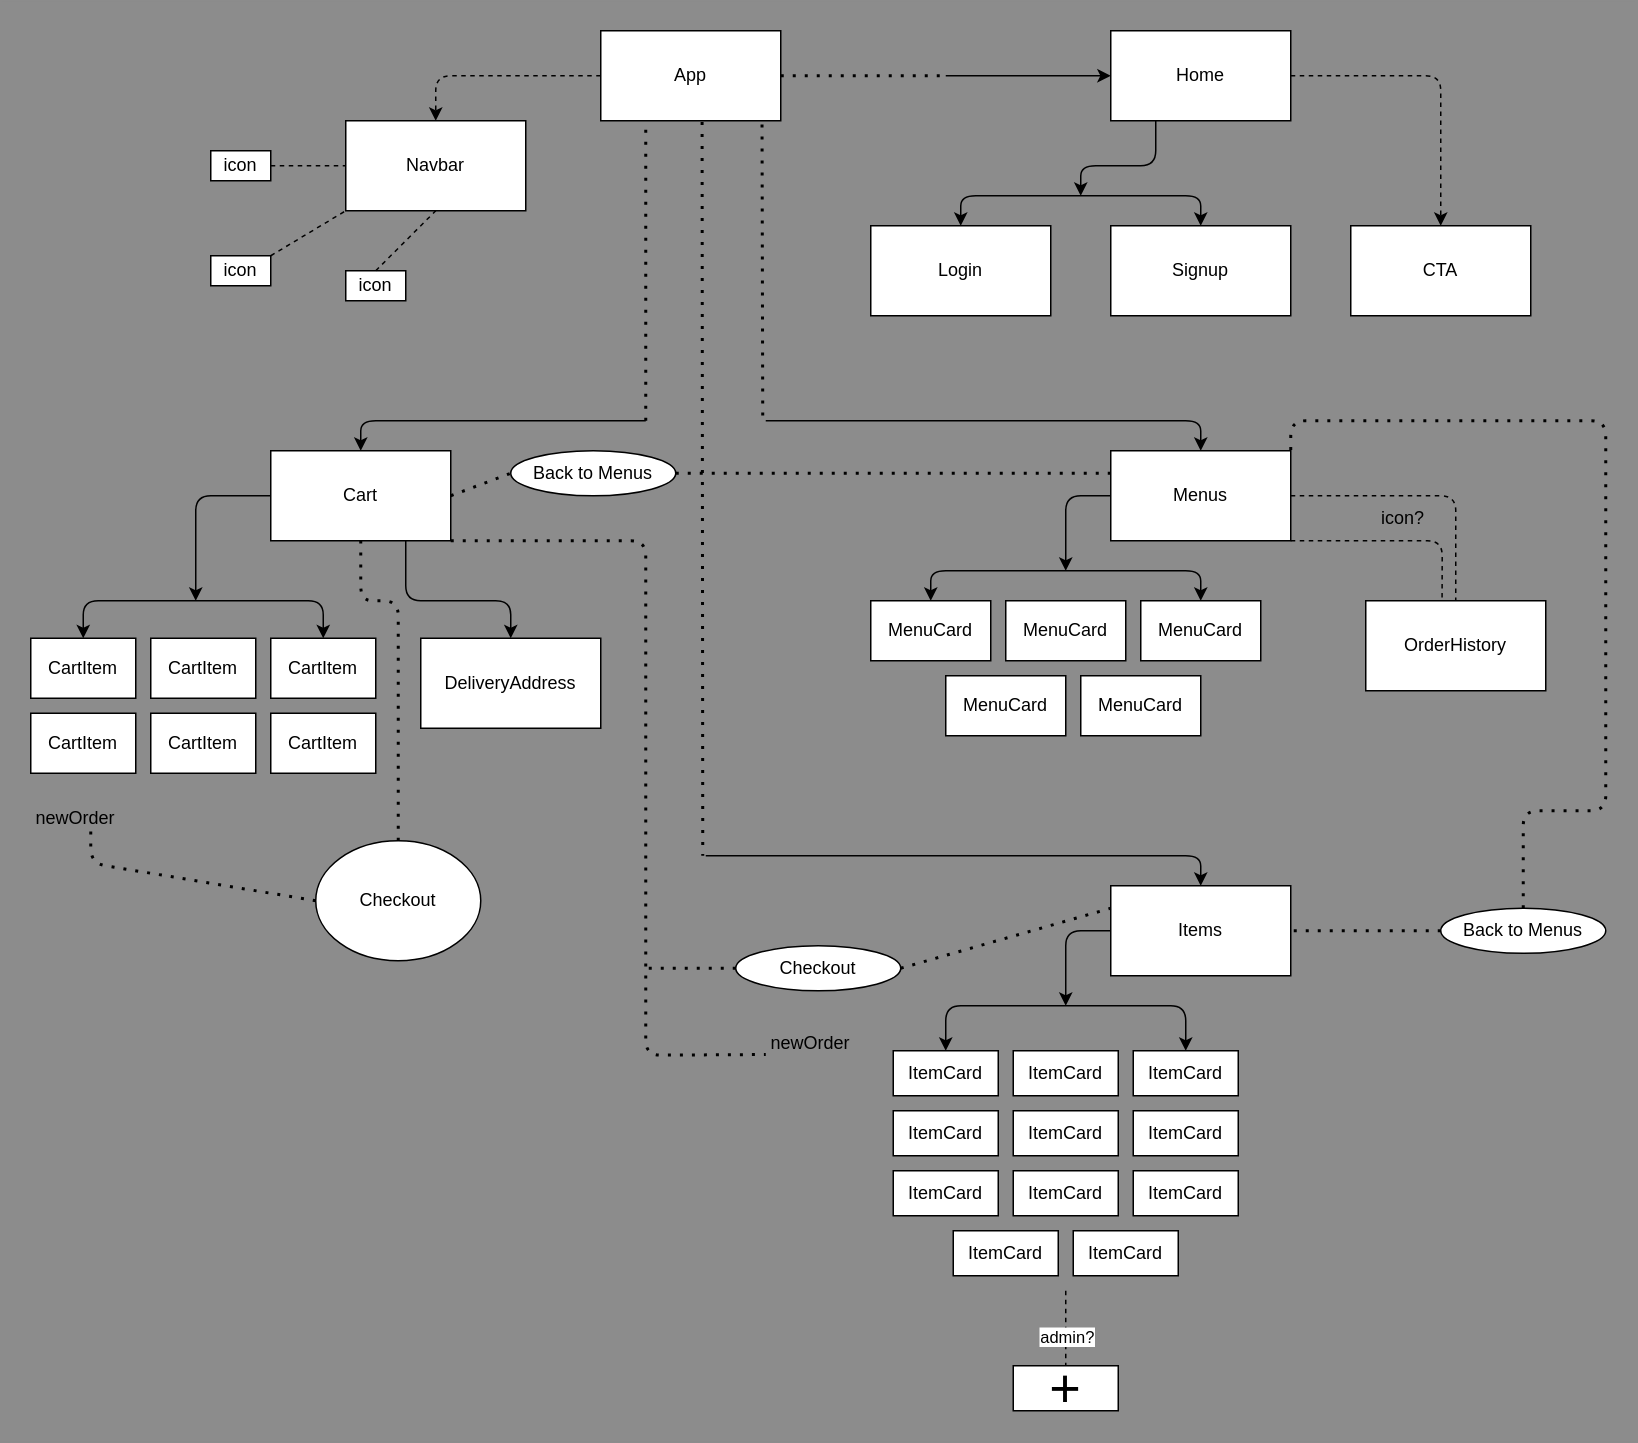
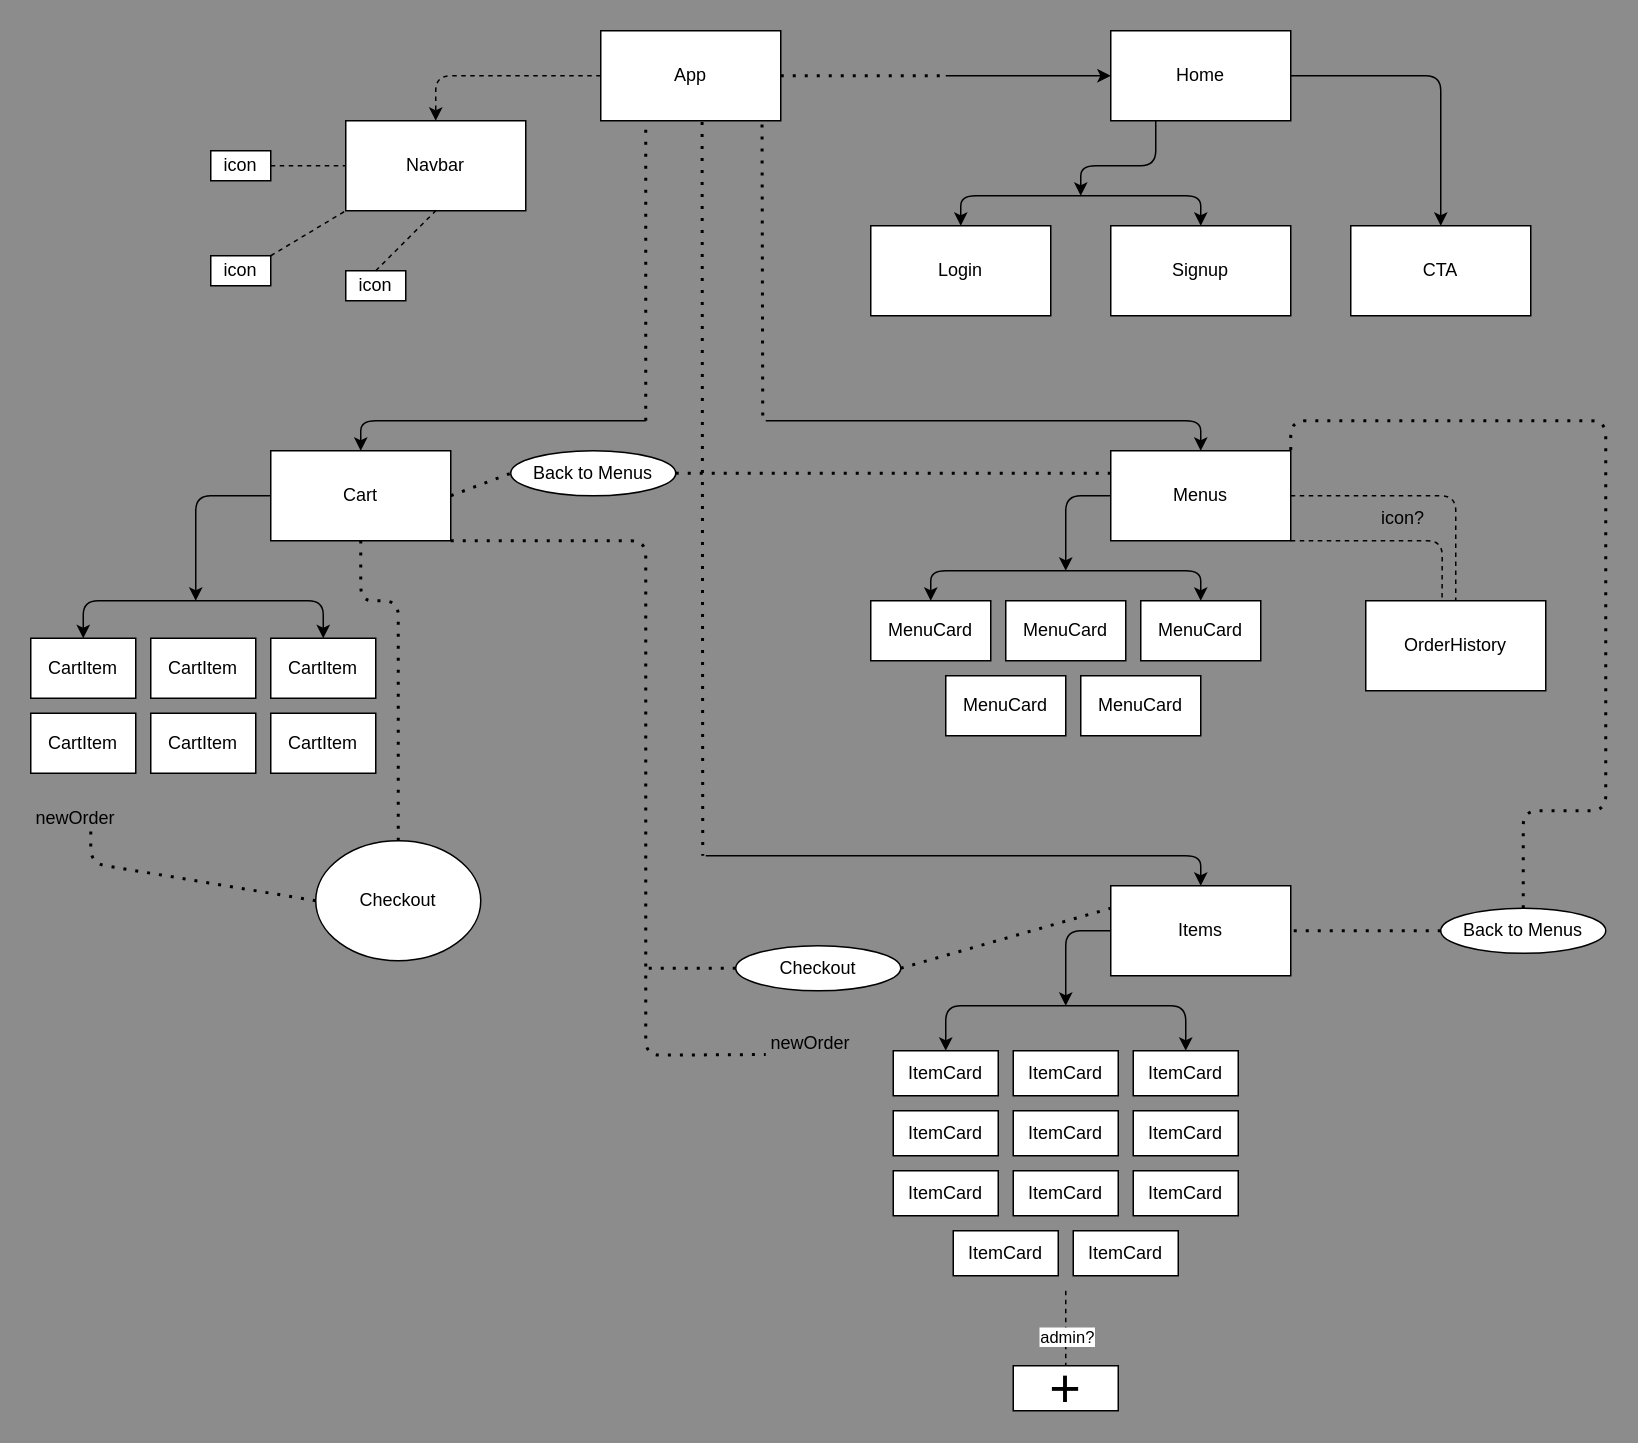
edge "Home" -> "CTA": style dashed -> solid
edge "Cart" -> "DeliveryAddress": removed
node "DeliveryAddress": removed
